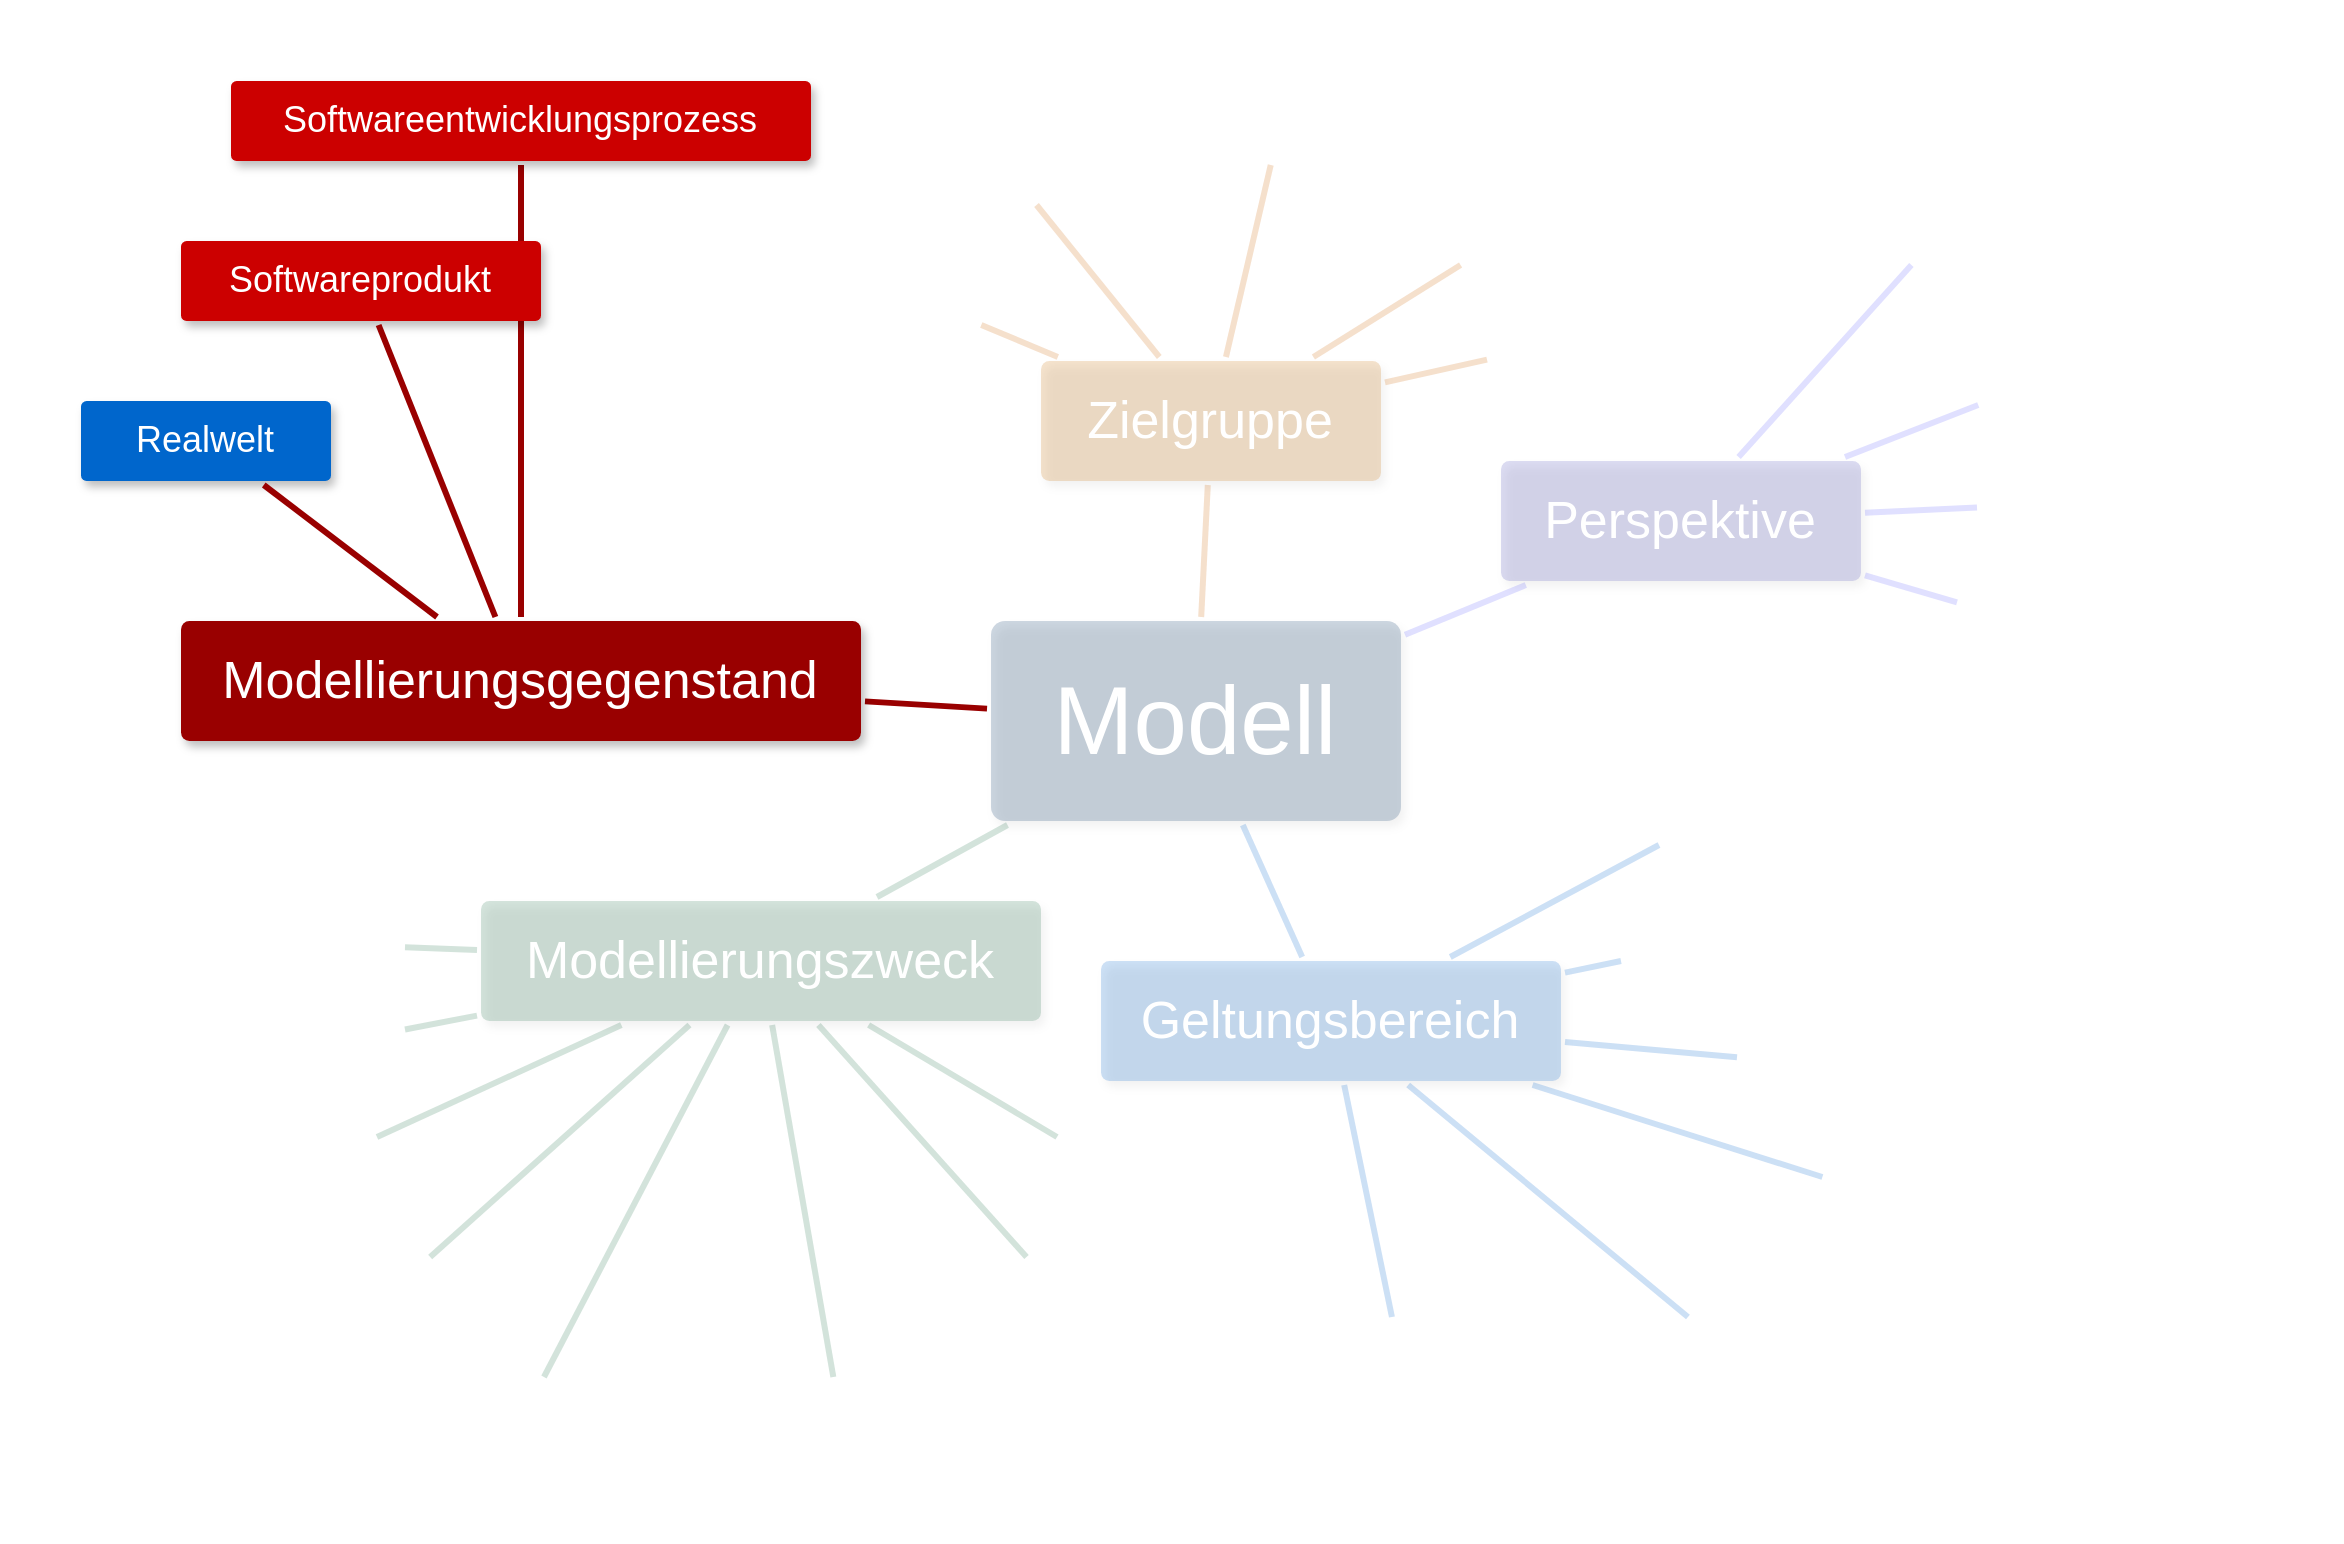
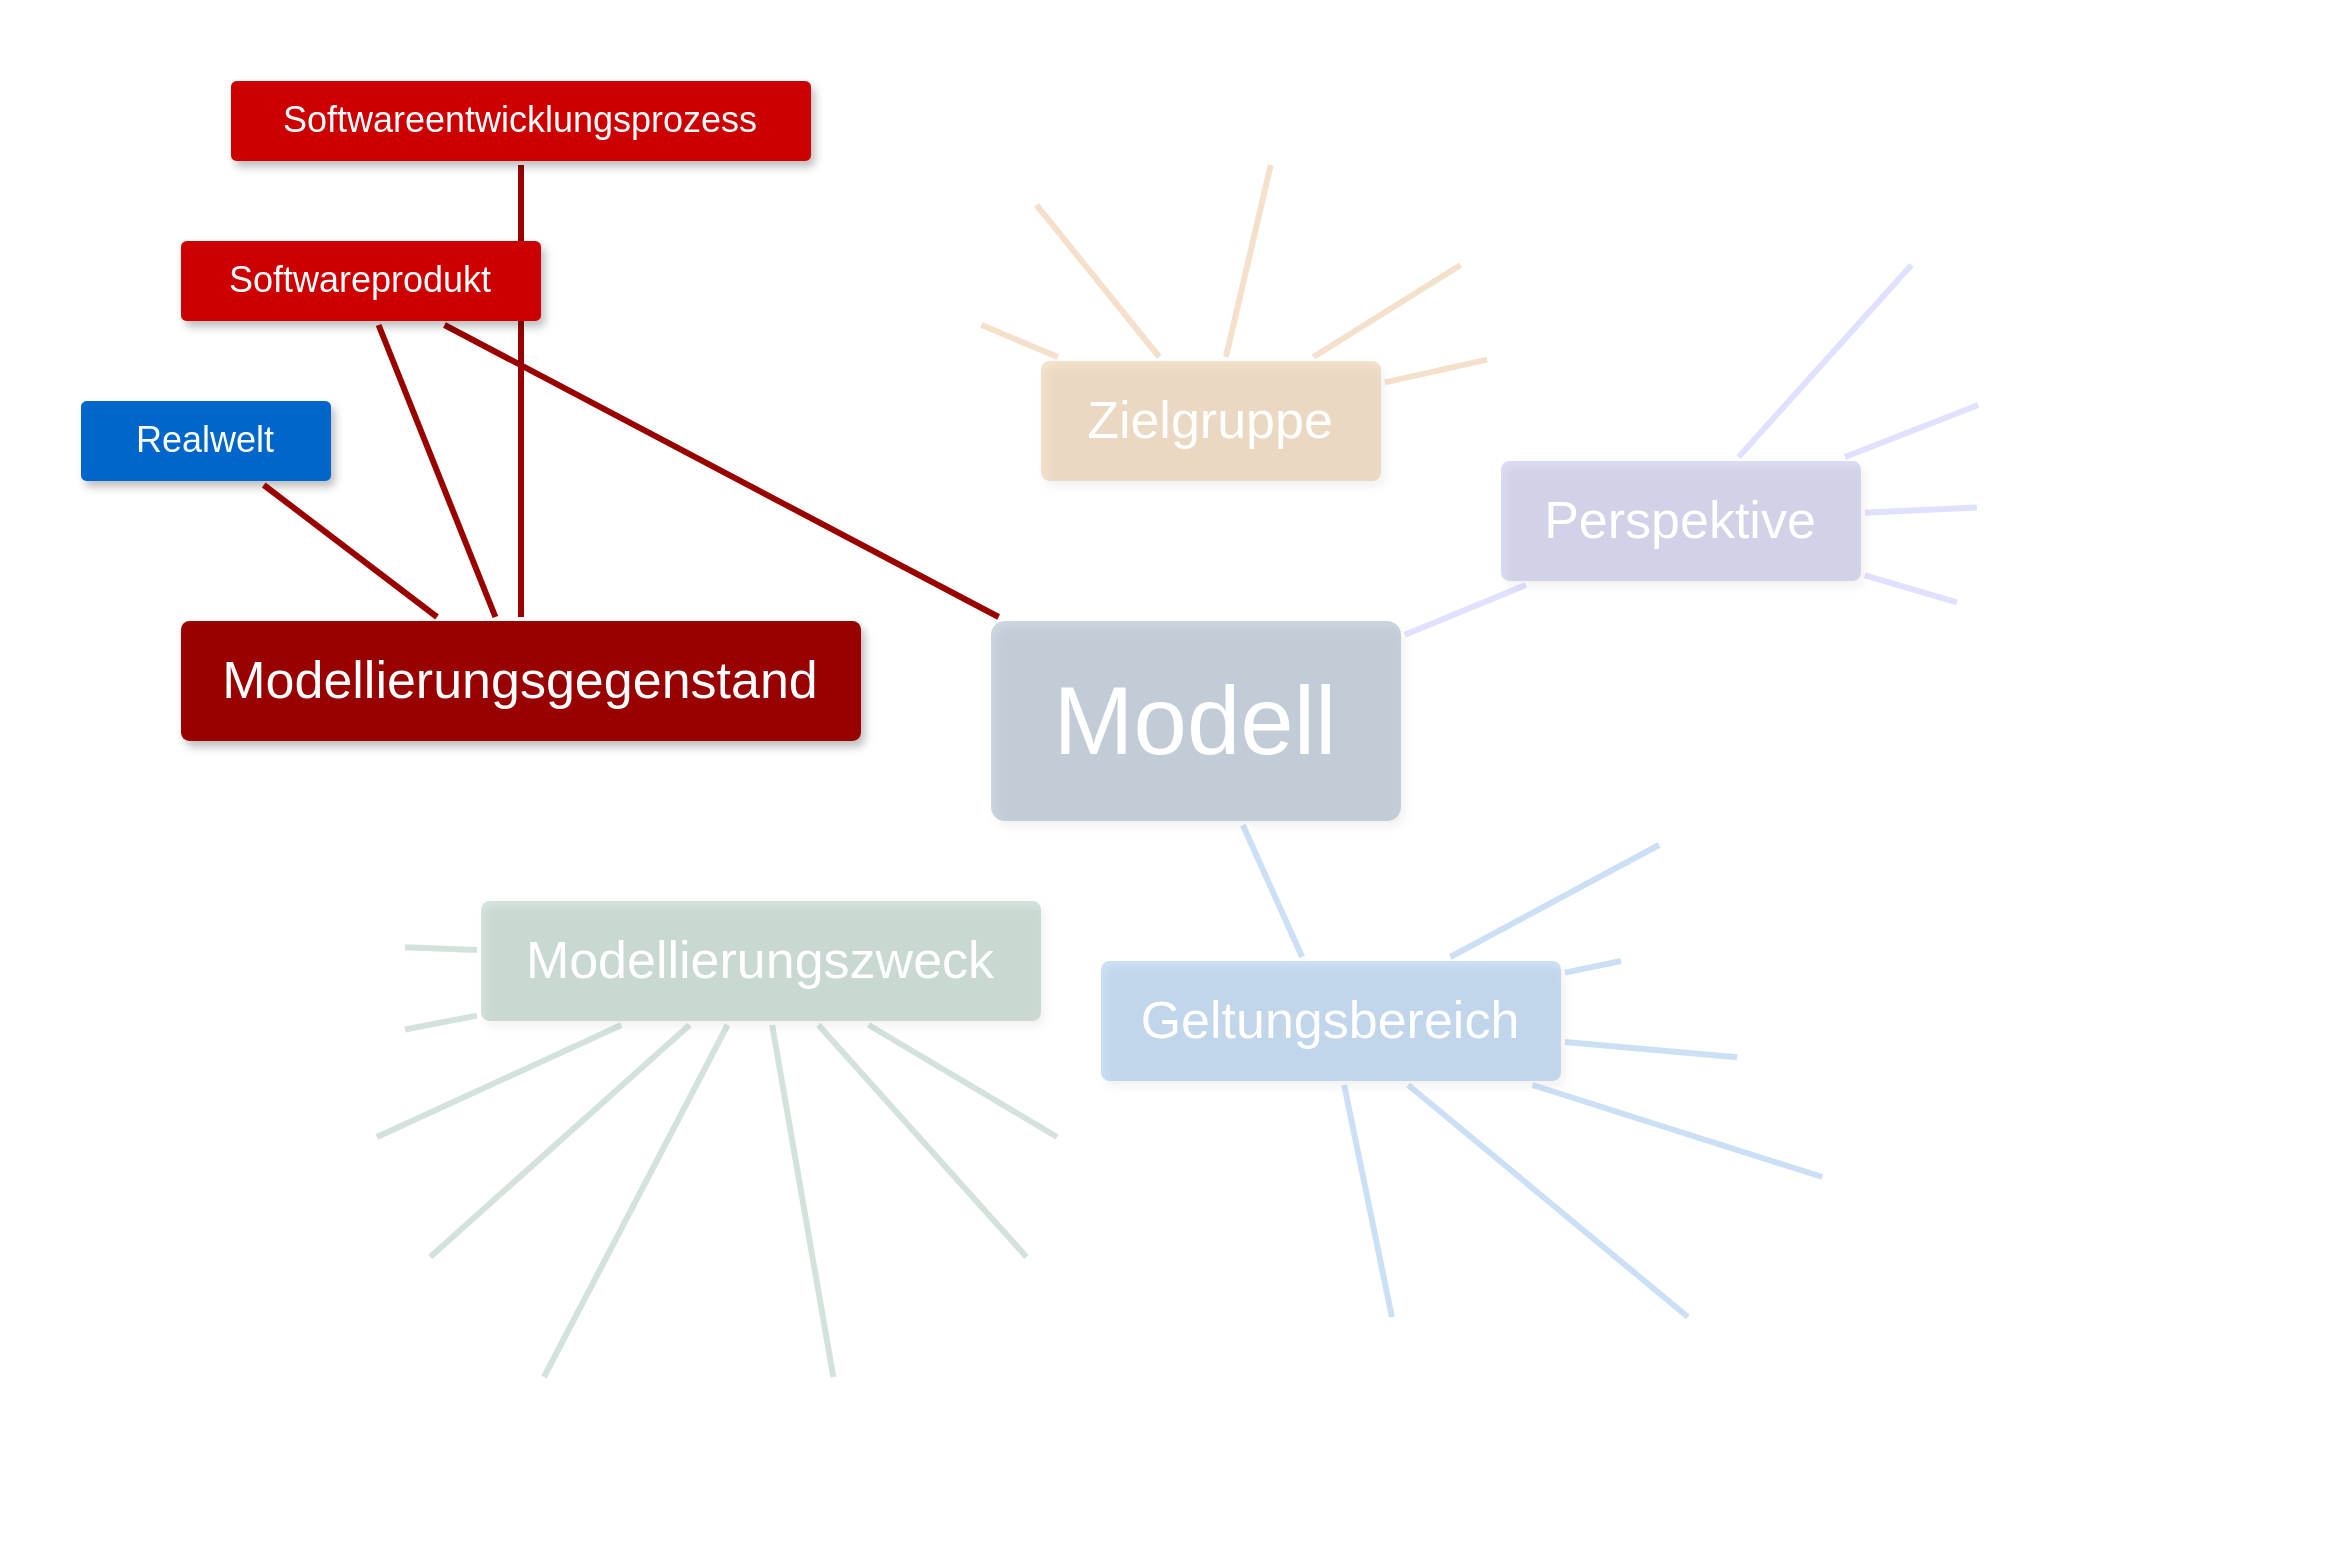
edge "Zielgruppe" -- "Modell": removed
edge "Modellierungsgegenstand" -- "Modell": now "Softwareprodukt" -- "Modell"
edge "Modell" -- "Modellierungszweck": removed
